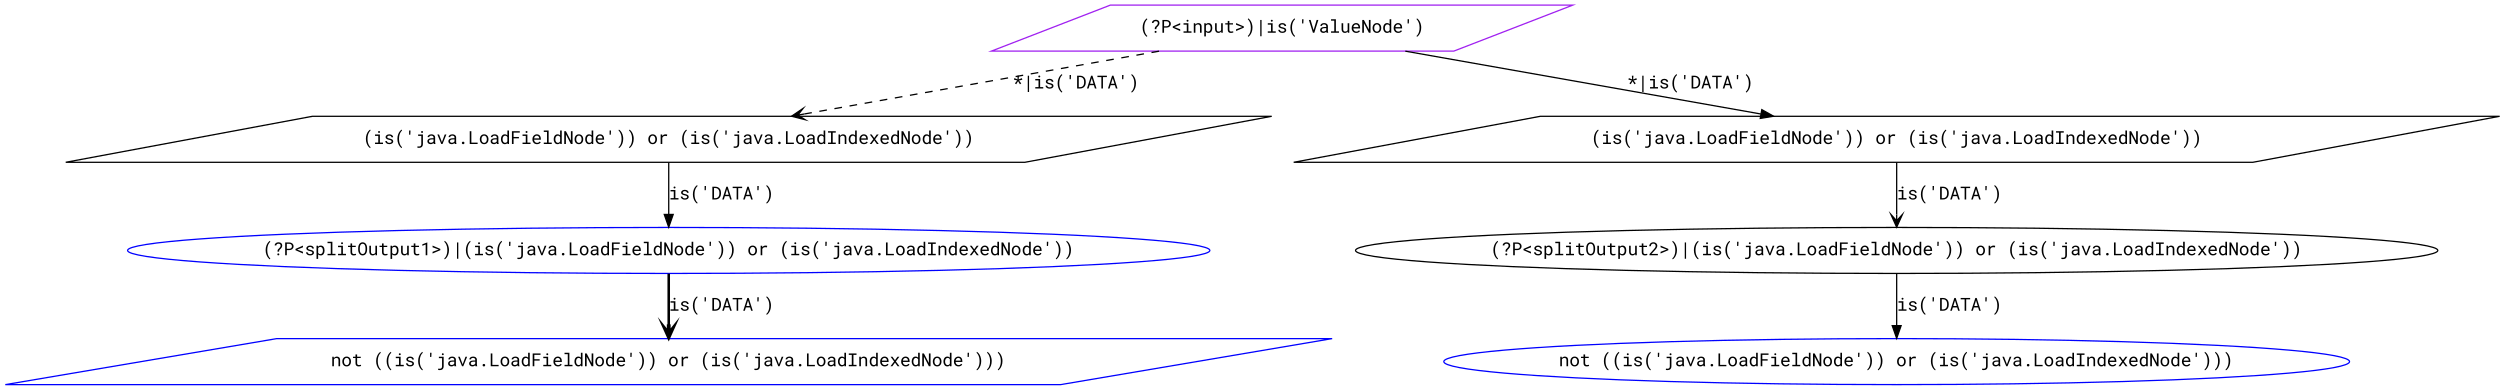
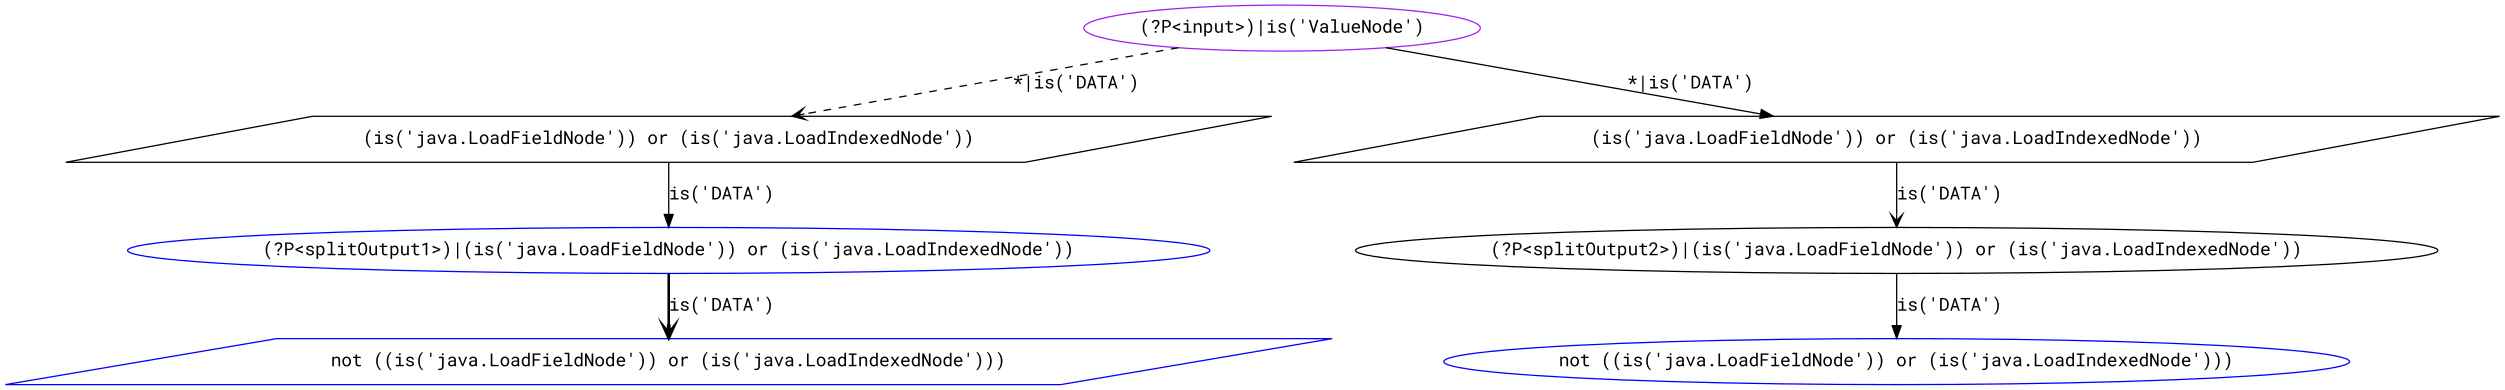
node "(?P<input>)|is('ValueNode')": shape parallelogram -> ellipse
